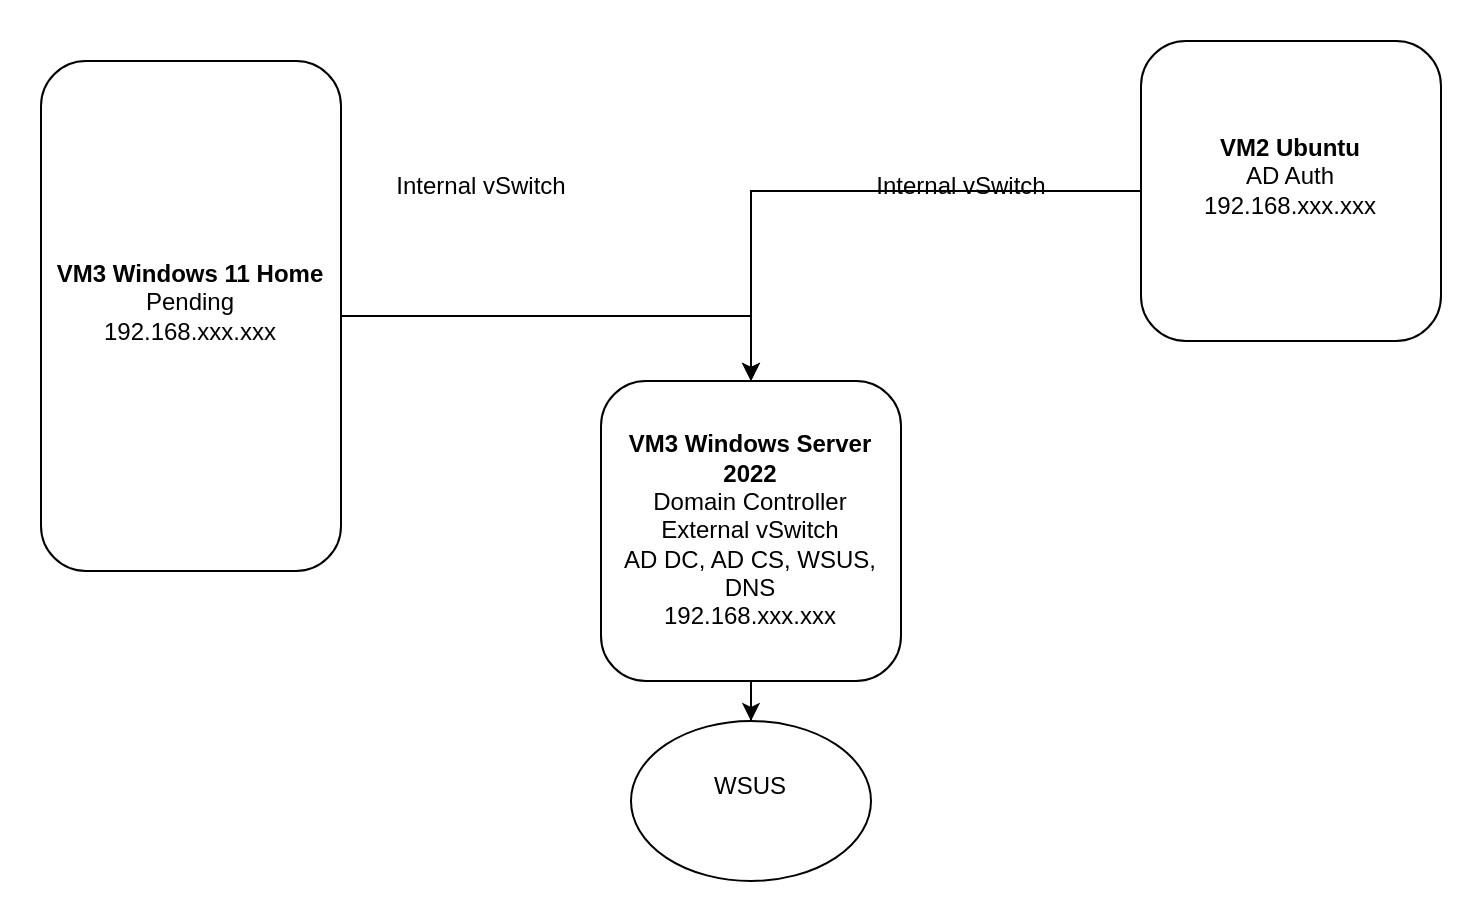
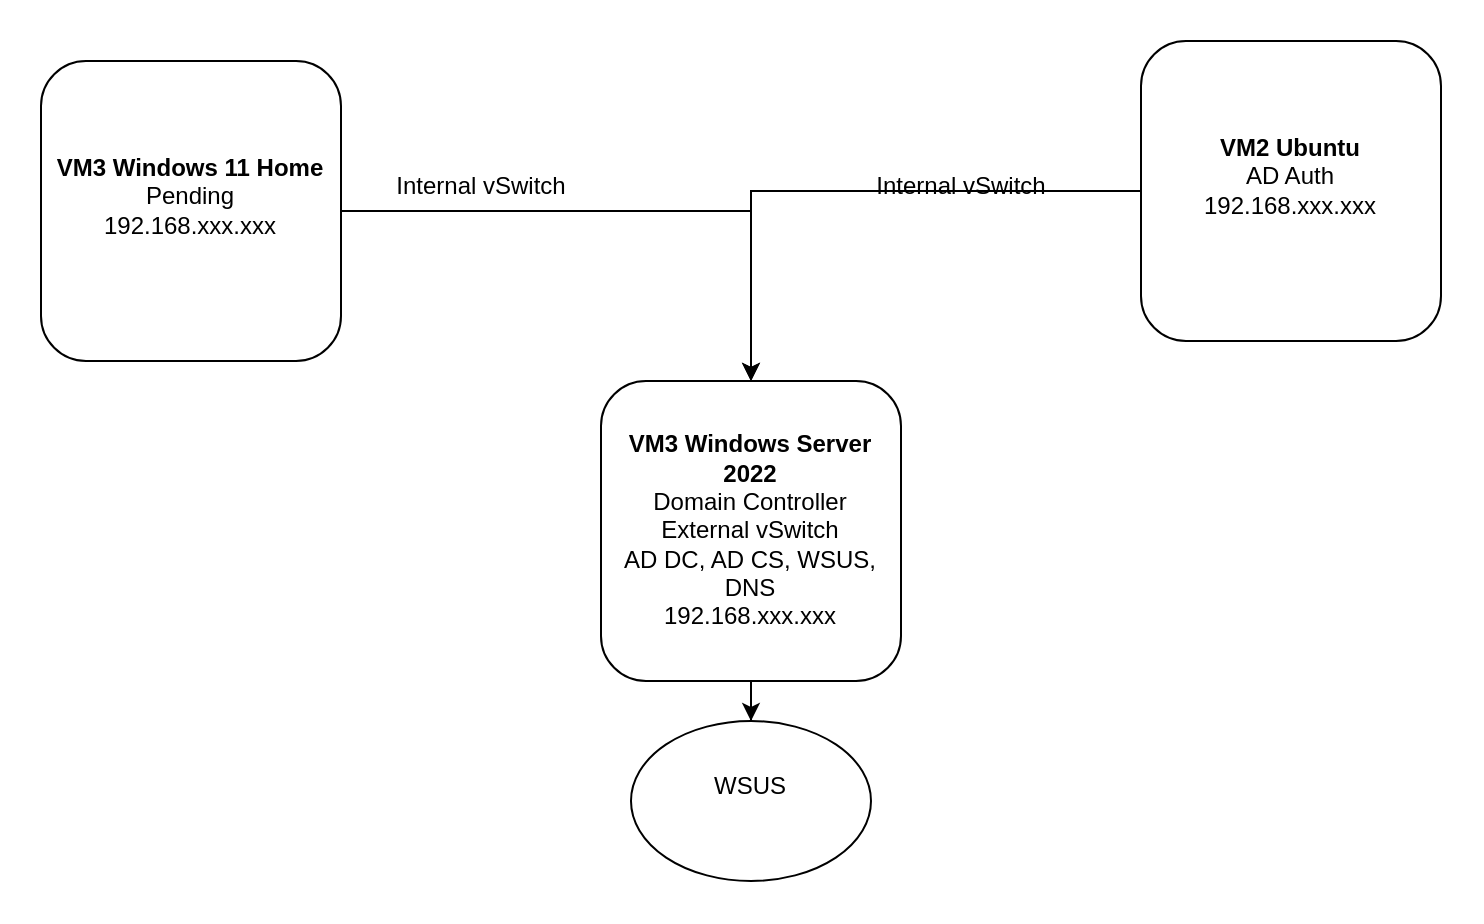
node "VM3 Windows 11 Home Pending 192.168.xxx.xxx": size 300x510 -> 300x300
